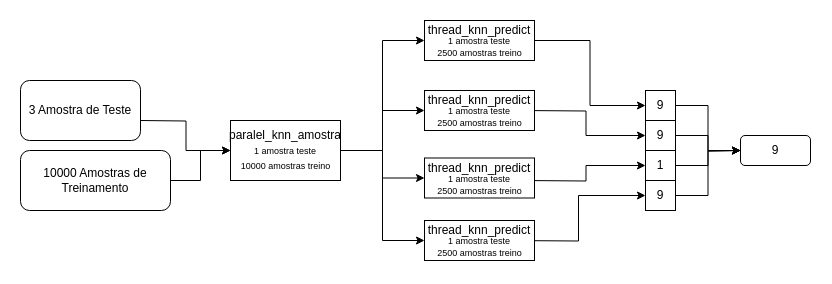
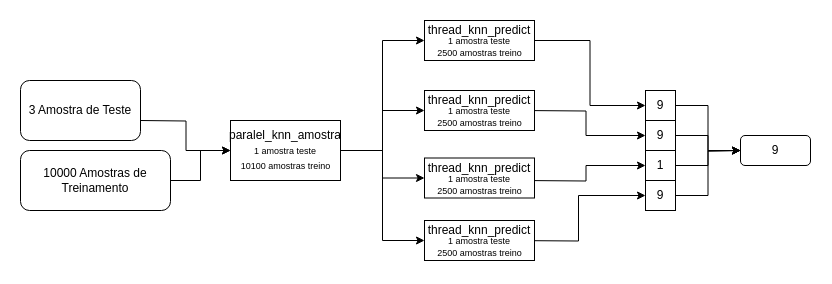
node "10000 amostras treino": label "10000 amostras treino" -> "10100 amostras treino"
